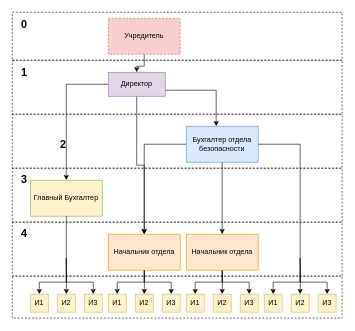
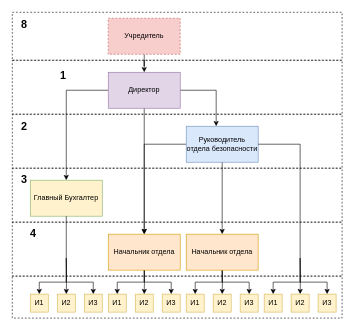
node "0": label "0" -> "8"
node "1": moved (24, 72) -> (63, 75)
node "Директор": size 57x24 -> 72x36
node "2": moved (63, 144) -> (24, 126)
node "Бухгалтер отдела безопасности": label "Бухгалтер отдела безопасности" -> "Руководитель отдела безопасности"
node "4": moved (24, 234) -> (33, 234)
